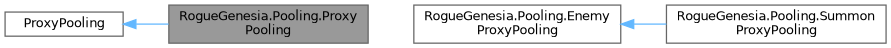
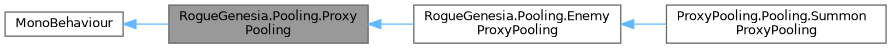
node "ProxyPooling": label "ProxyPooling" -> "MonoBehaviour"
edge "RogueGenesia.Pooling.Enemy ProxyPooling" -> "RogueGenesia.Pooling.Proxy Pooling": added
node "RogueGenesia.Pooling.Summon ProxyPooling": label "RogueGenesia.Pooling.Summon ProxyPooling" -> "ProxyPooling.Pooling.Summon ProxyPooling"
